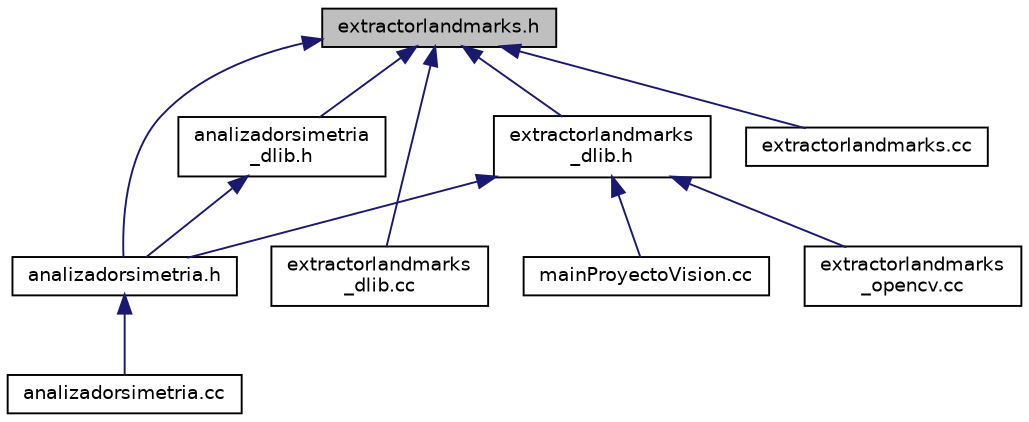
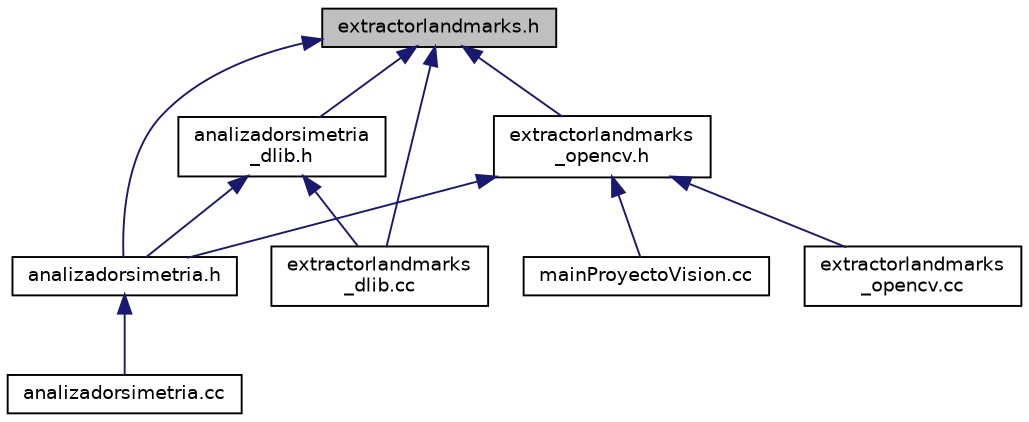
node "extractorlandmarks _dlib.h": label "extractorlandmarks _dlib.h" -> "extractorlandmarks _opencv.h"
node "extractorlandmarks.cc": removed
edge "extractorlandmarks _dlib.cc" -> "analizadorsimetria _dlib.h": added
